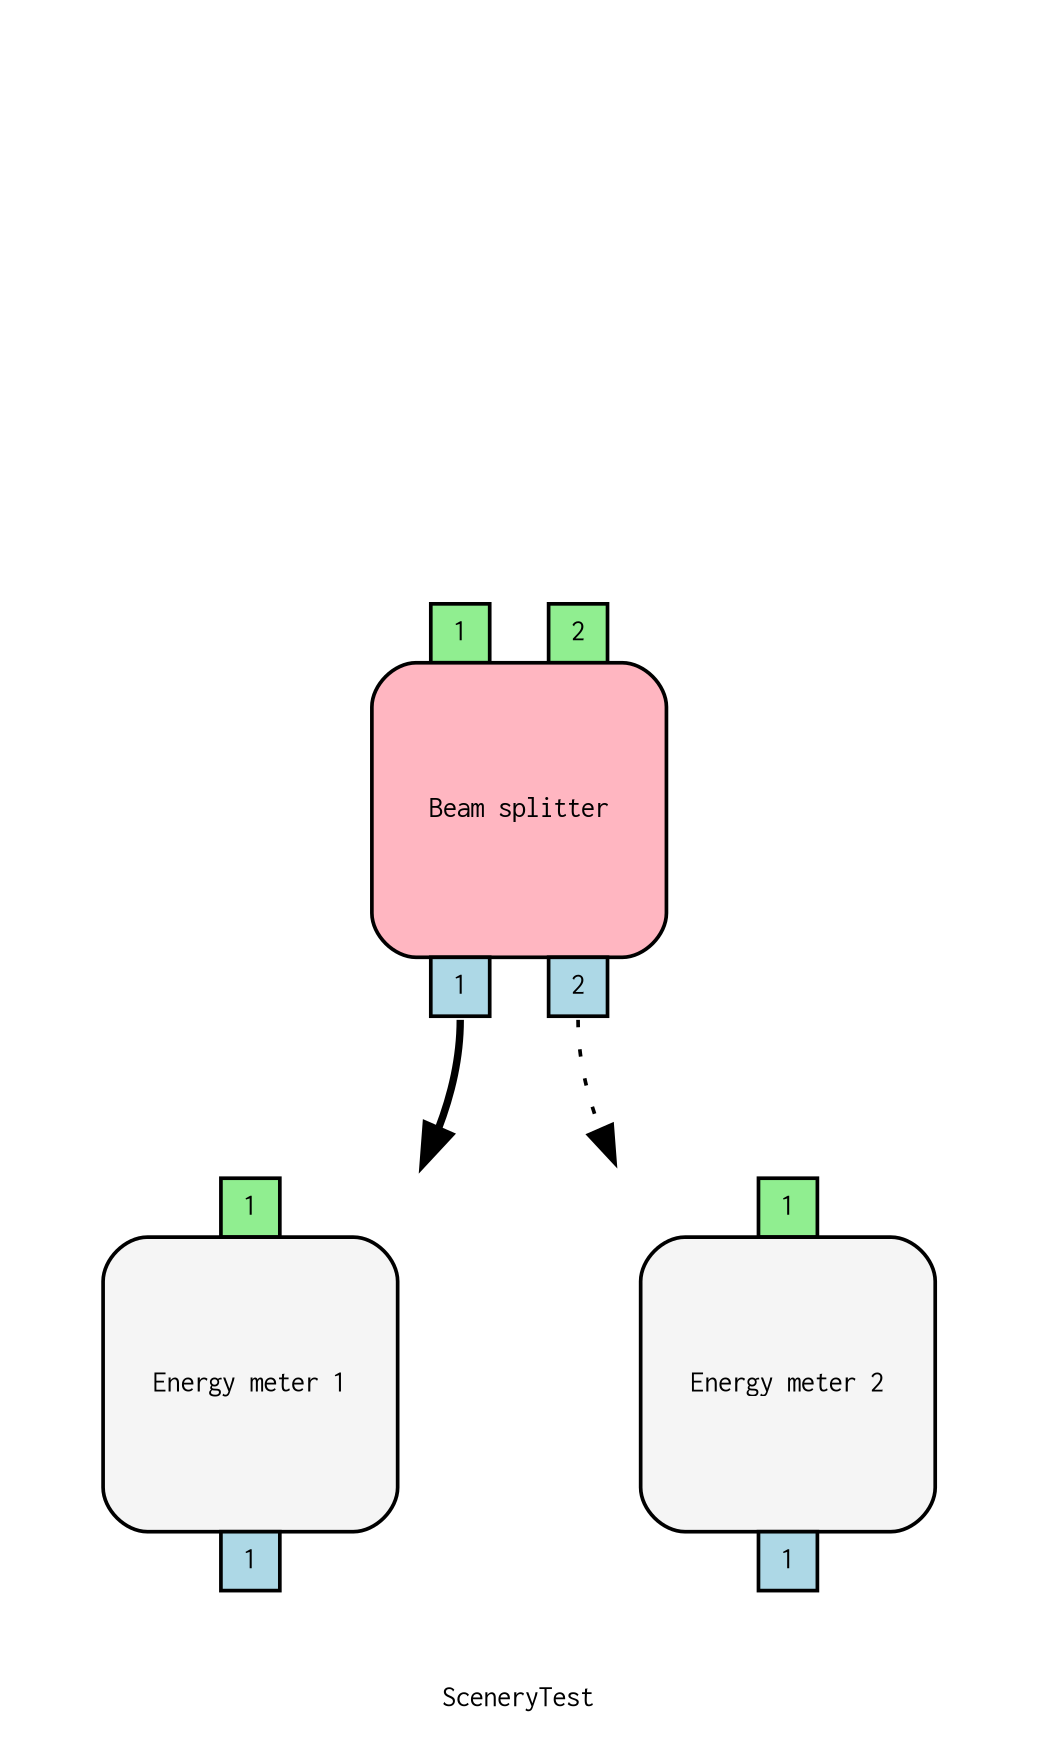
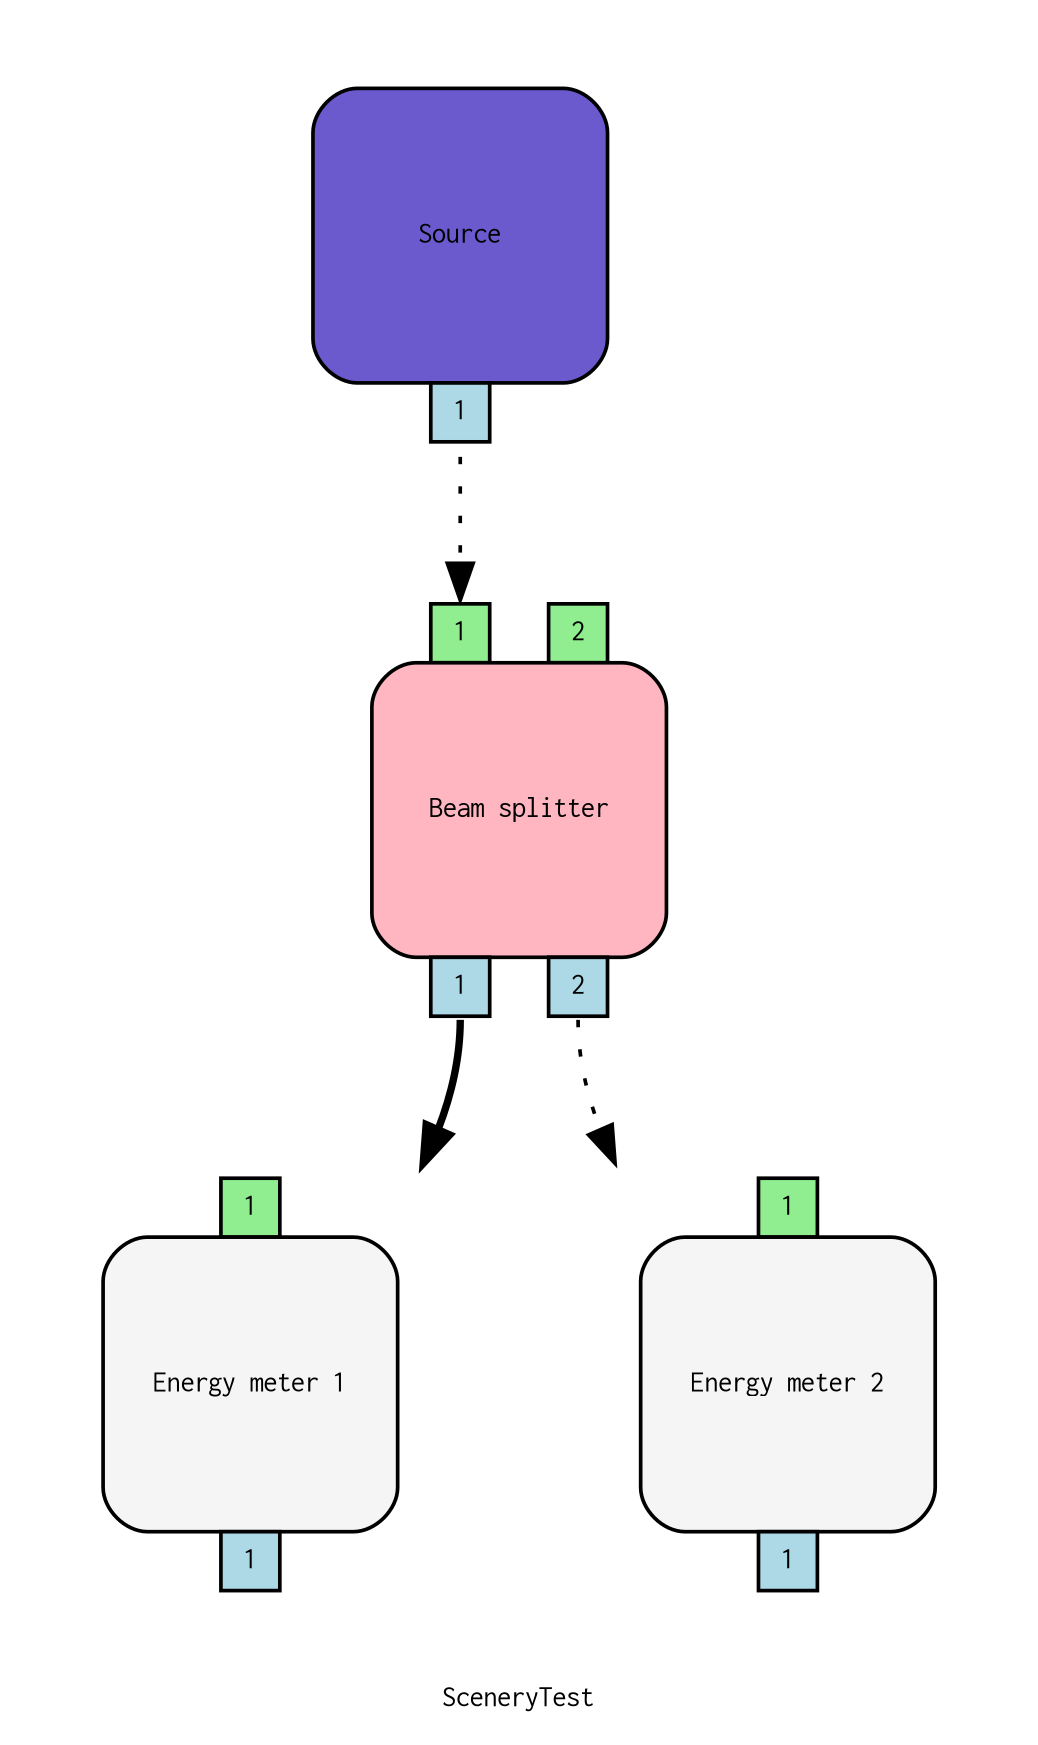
node "Source": added
